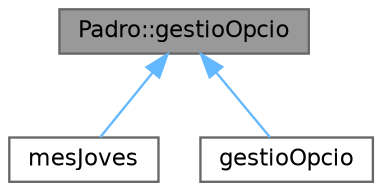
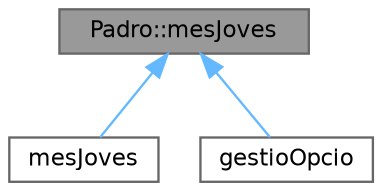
node "Padro::gestioOpcio": label "Padro::gestioOpcio" -> "Padro::mesJoves"
